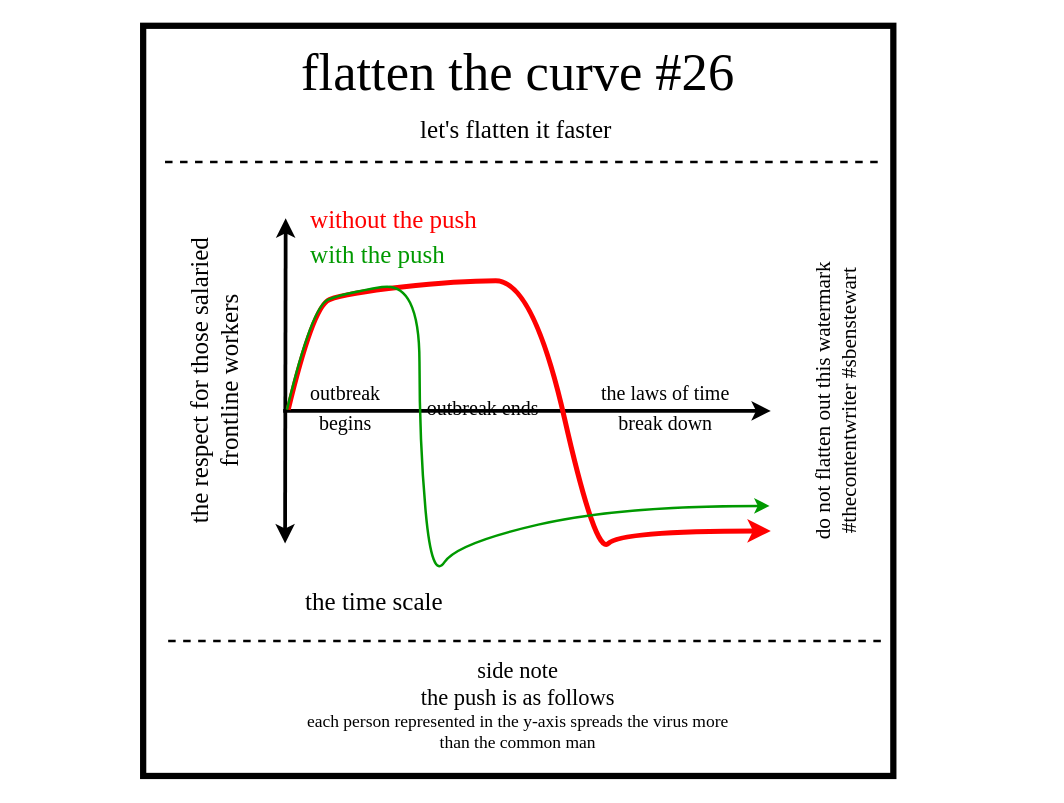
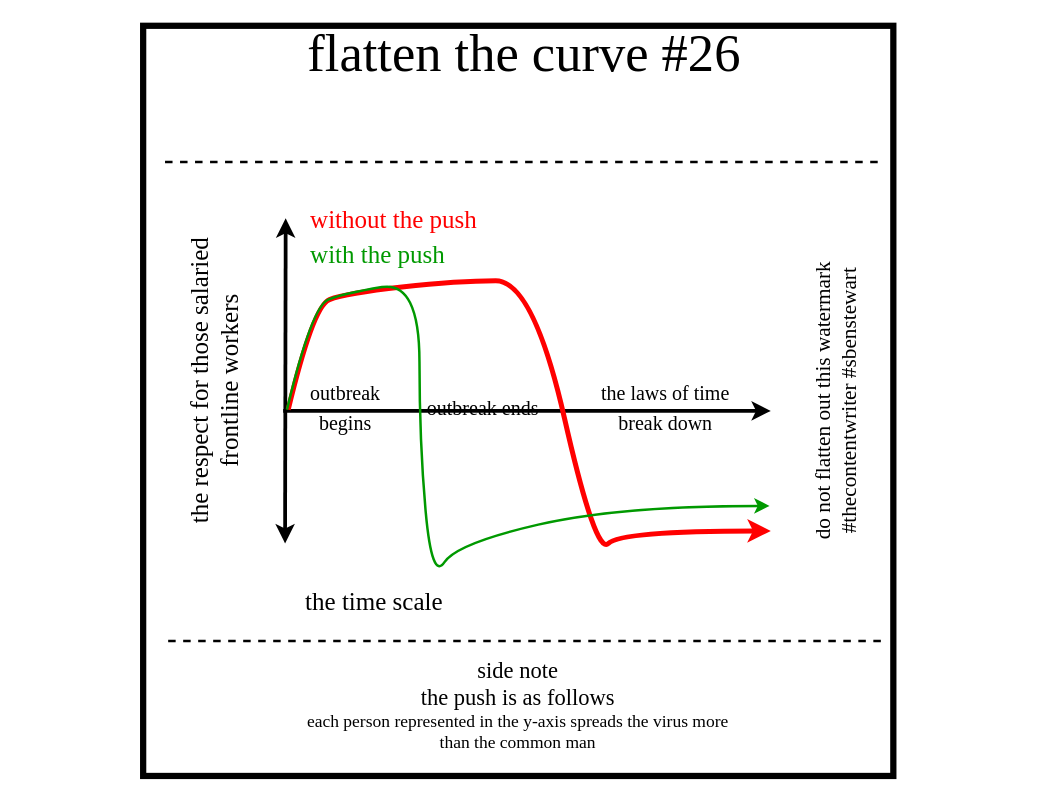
node "flatten the curve #26": moved (518, 73) -> (524, 54)
node "let's flatten it faster": removed
